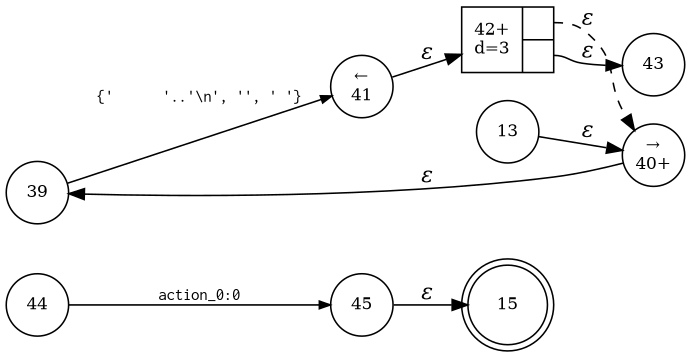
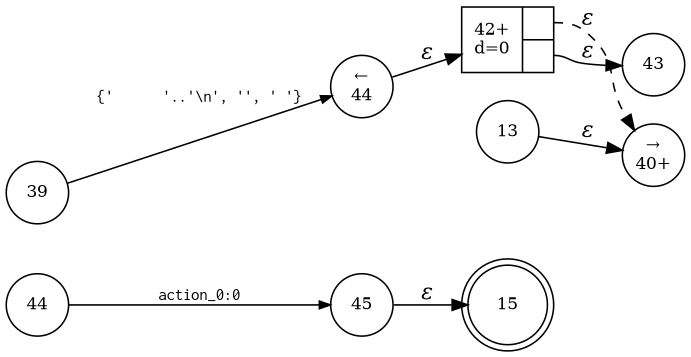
node "42+": text "d=3" -> "d=0"
node "← 41": label "← 41" -> "← 44"
edge "→ 40+" -> "39": removed, label "ε"
